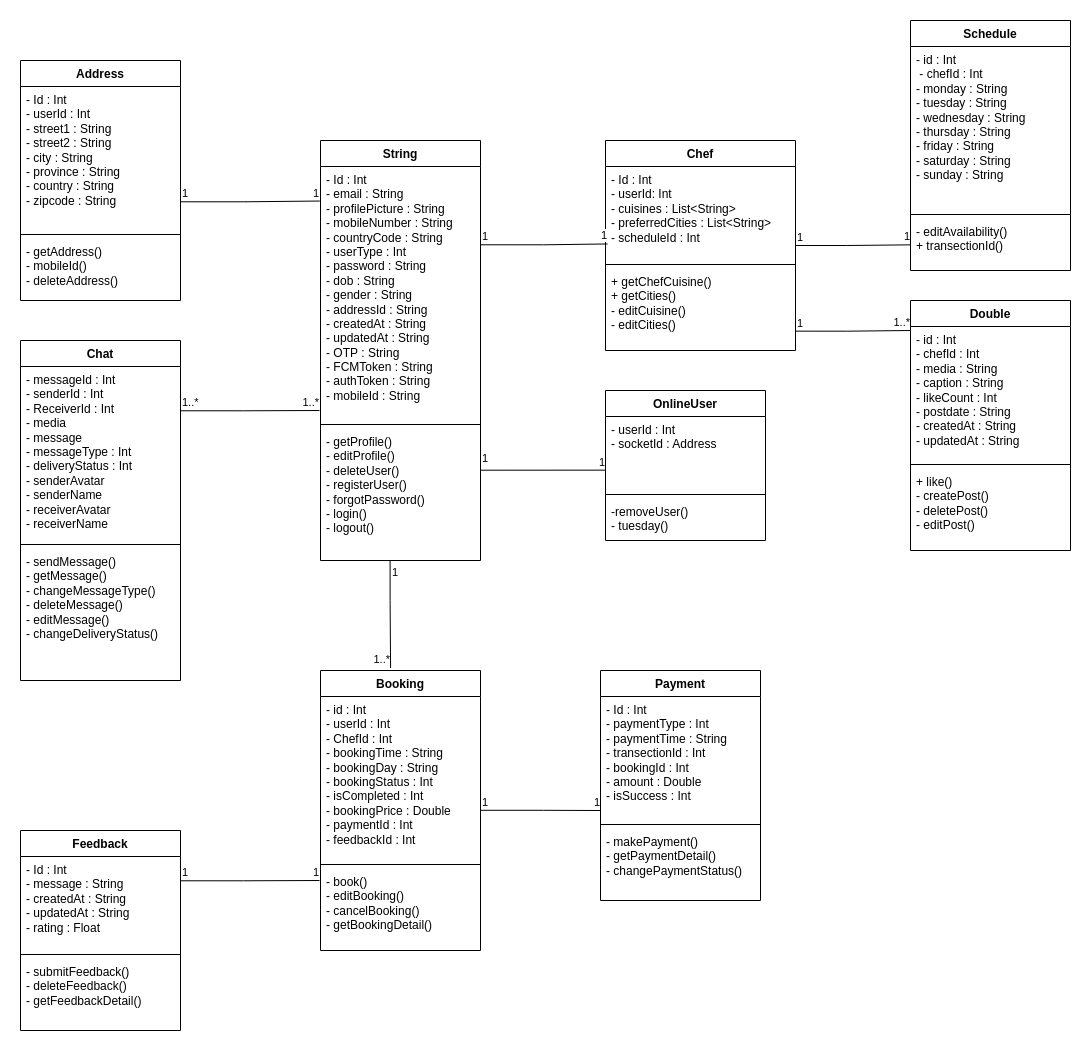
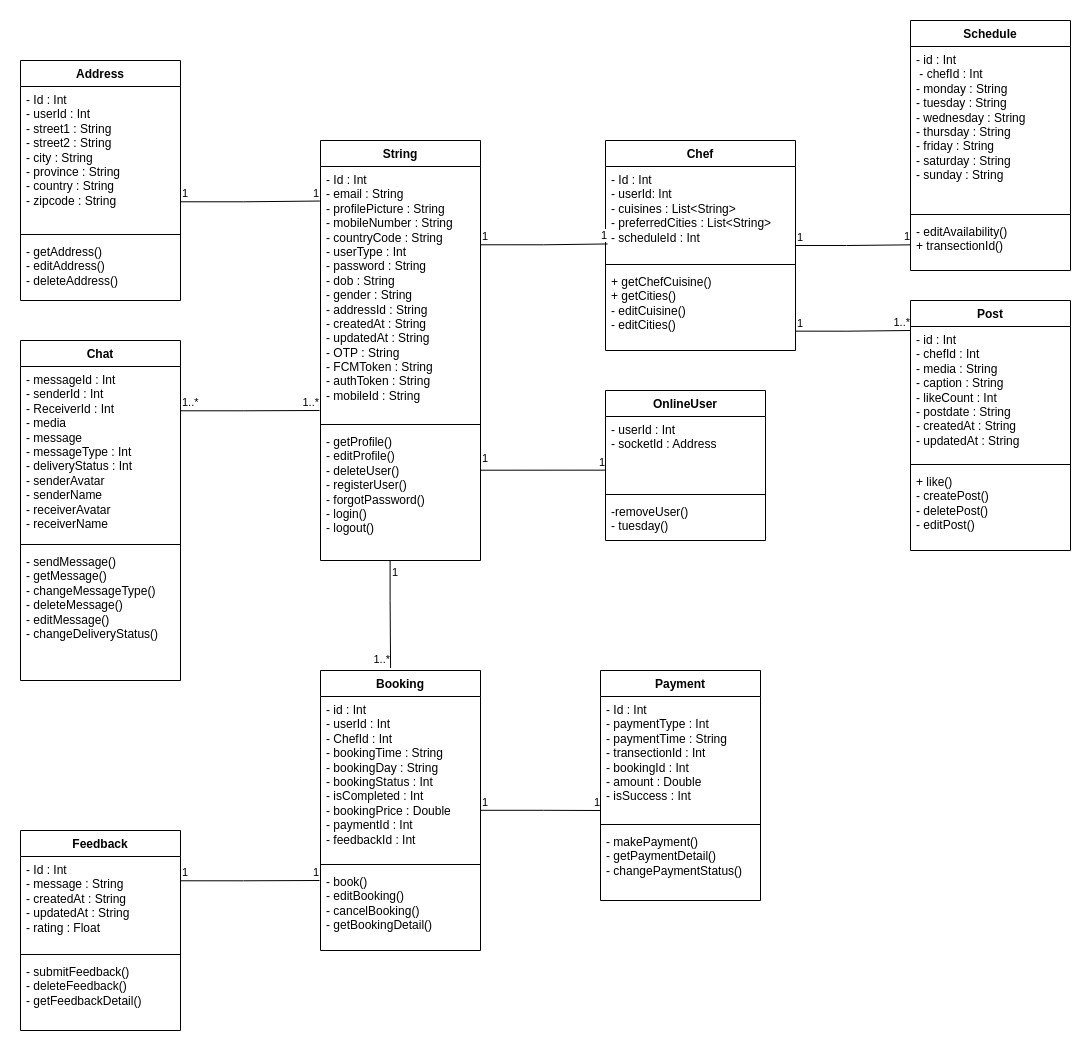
node "- getAddress() - mobileId() - deleteAddress()": label "- getAddress() - mobileId() - deleteAddress()" -> "- getAddress() - editAddress() - deleteAddress()"
node "Double": label "Double" -> "Post"
